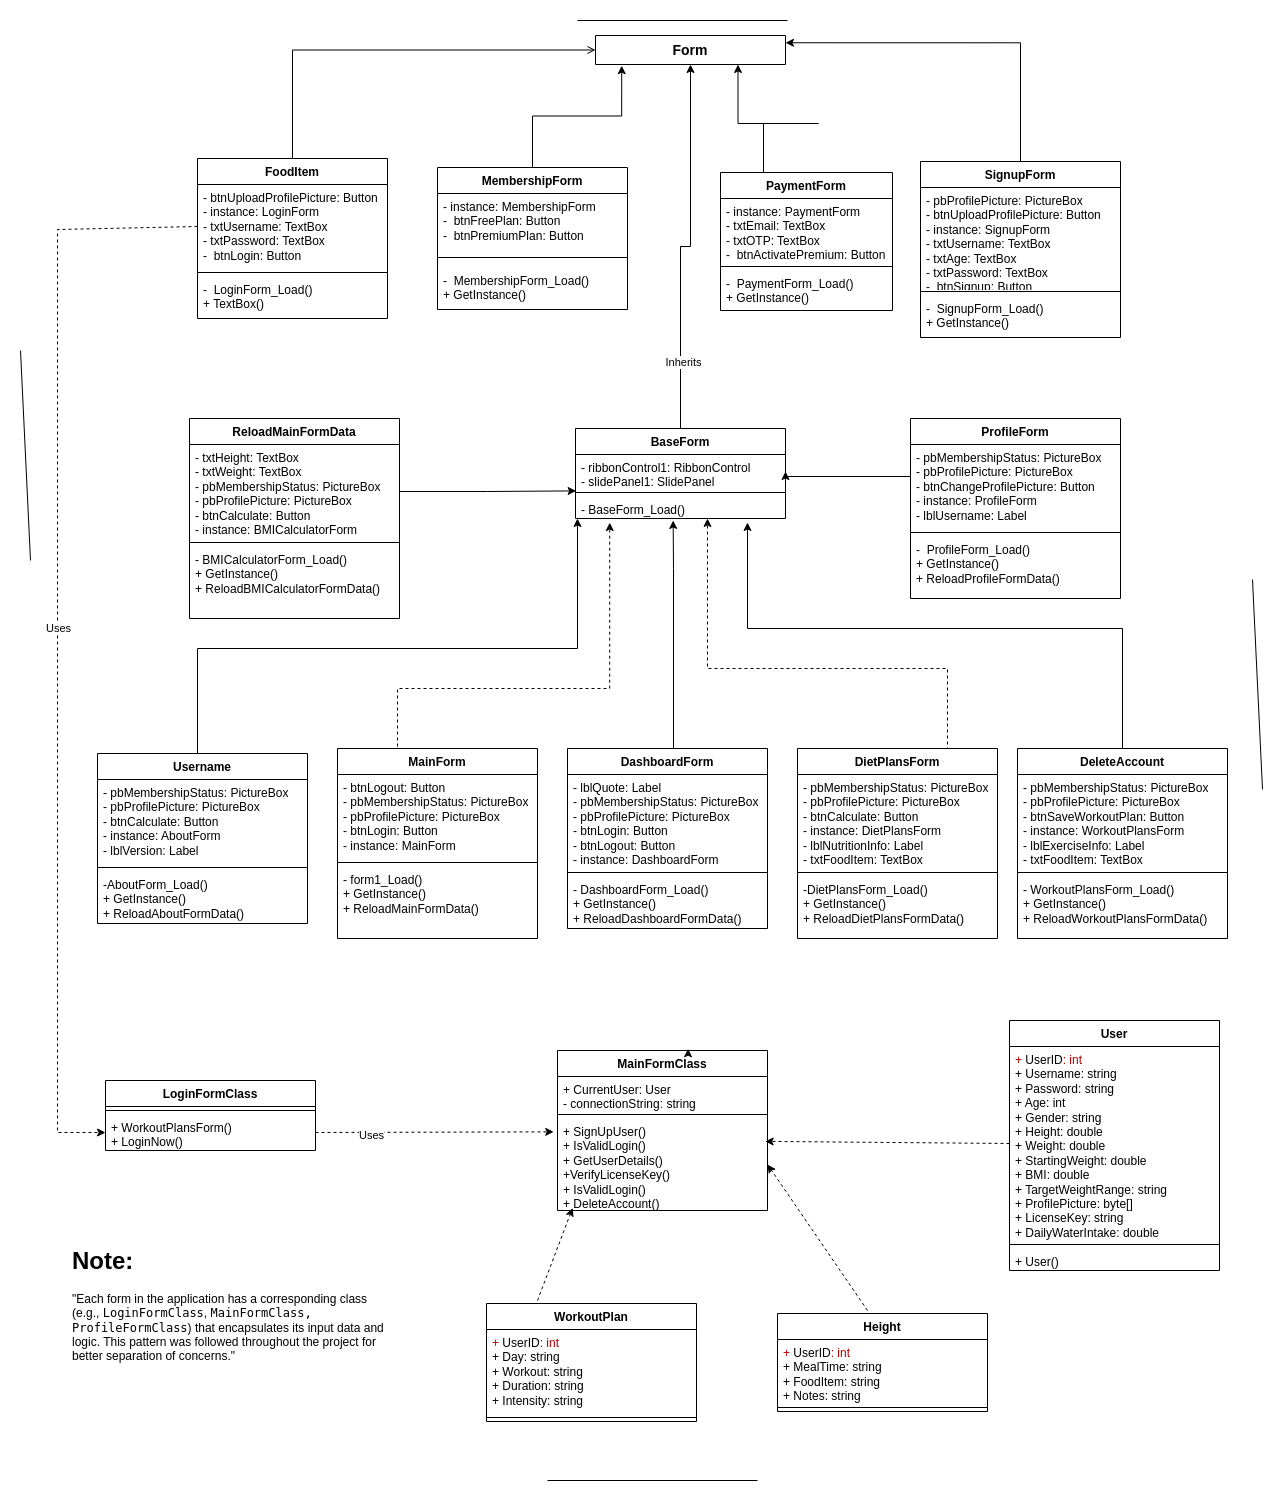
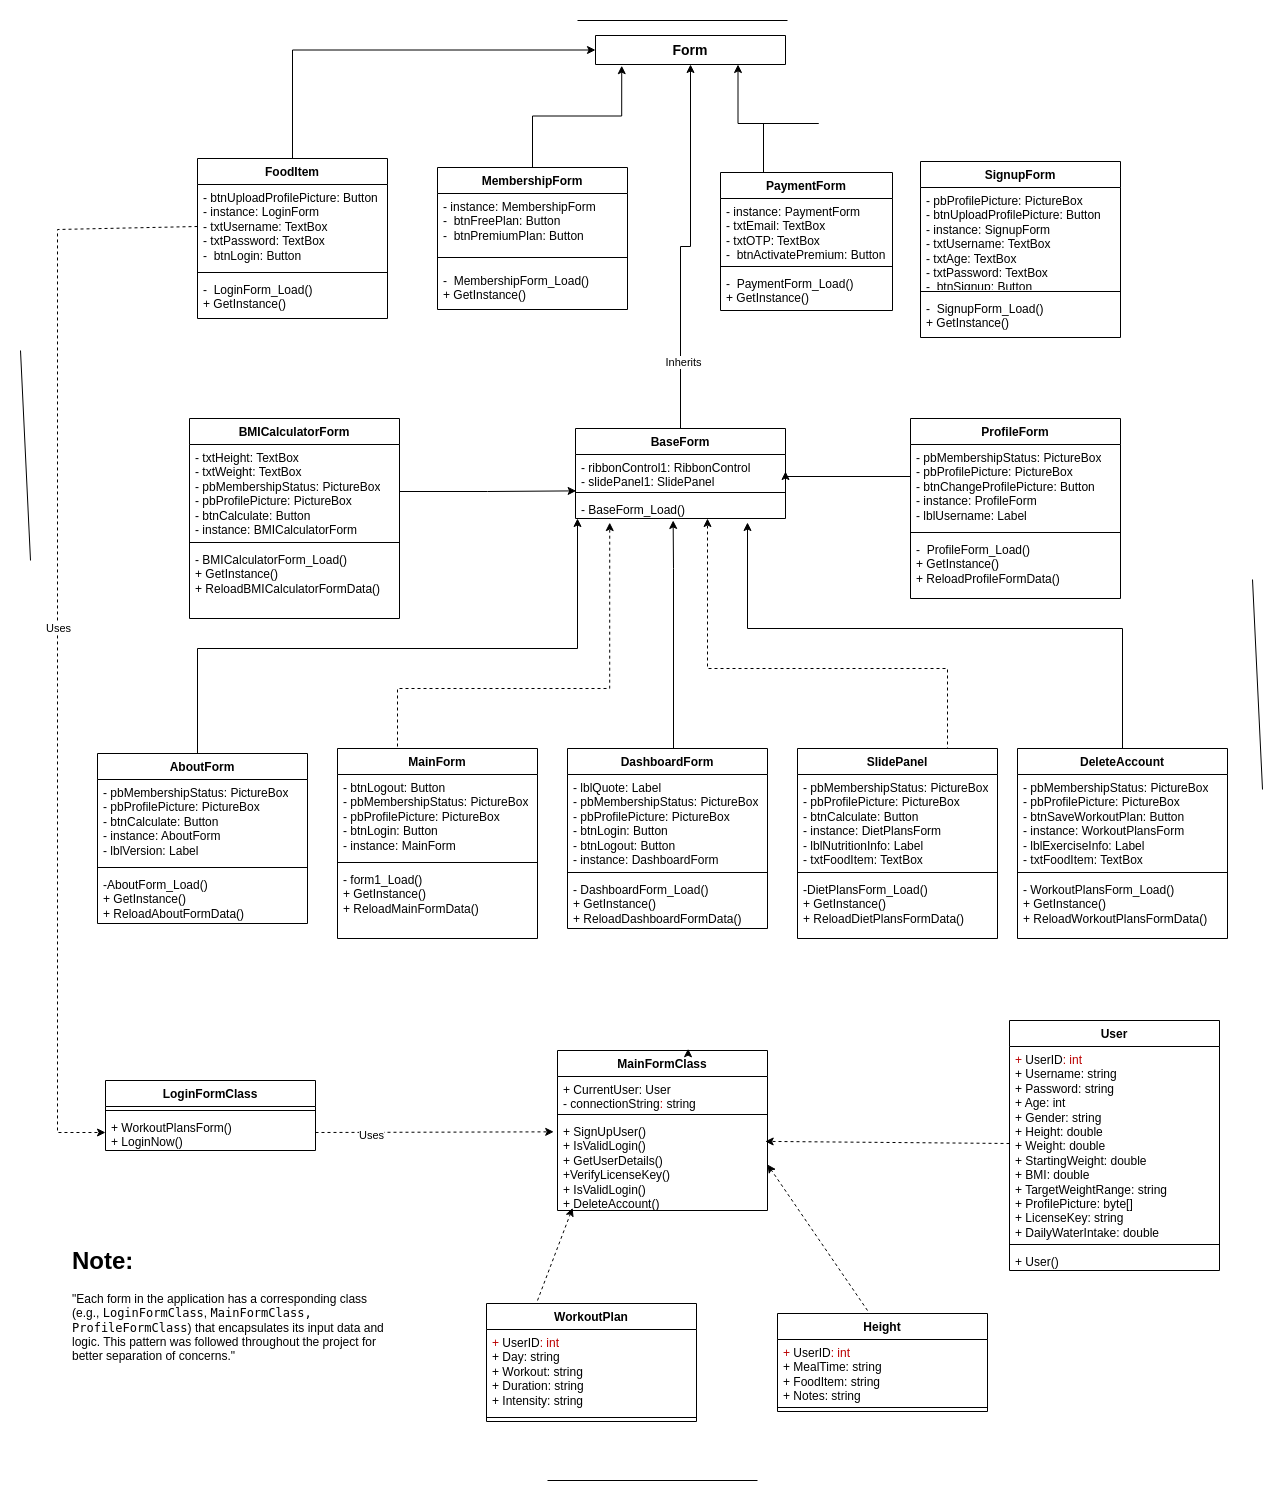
edge "SignupForm" -> "Form": removed
edge "FoodItem" -> "Form": arrowhead open -> classic
node "- LoginForm_Load() + TextBox()": label "- LoginForm_Load() + TextBox()" -> "- LoginForm_Load() + GetInstance()"
node "ReloadMainFormData": label "ReloadMainFormData" -> "BMICalculatorForm"
node "DietPlansForm": label "DietPlansForm" -> "SlidePanel"
node "Username": label "Username" -> "AboutForm"
